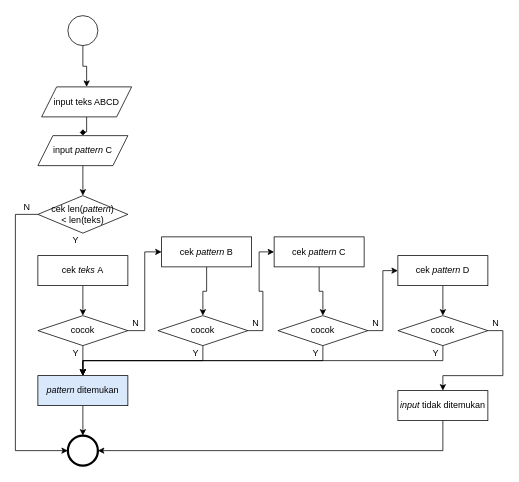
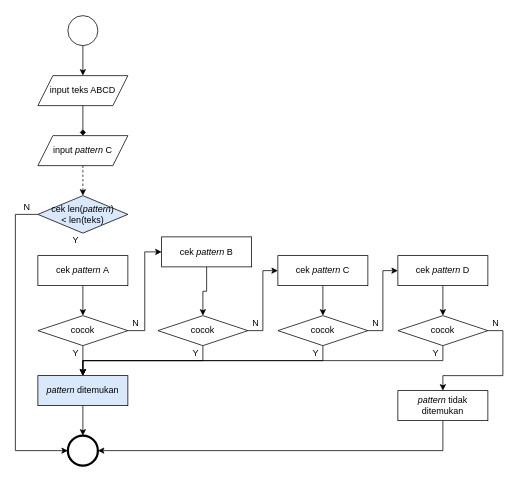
node "input teks ABCD": moved (87, 102) -> (83, 90)
edge "input pattern C" -> "cek len(pattern) < len(teks)": style solid -> dashed
node "cek len(pattern) < len(teks)": fillcolor #ffffff -> #dae8fc
node "cek pattern C": moved (319, 252) -> (323, 270)
node "cek teks A": label "cek teks A" -> "cek pattern A"
node "input tidak ditemukan": label "input tidak ditemukan" -> "pattern tidak ditemukan"
